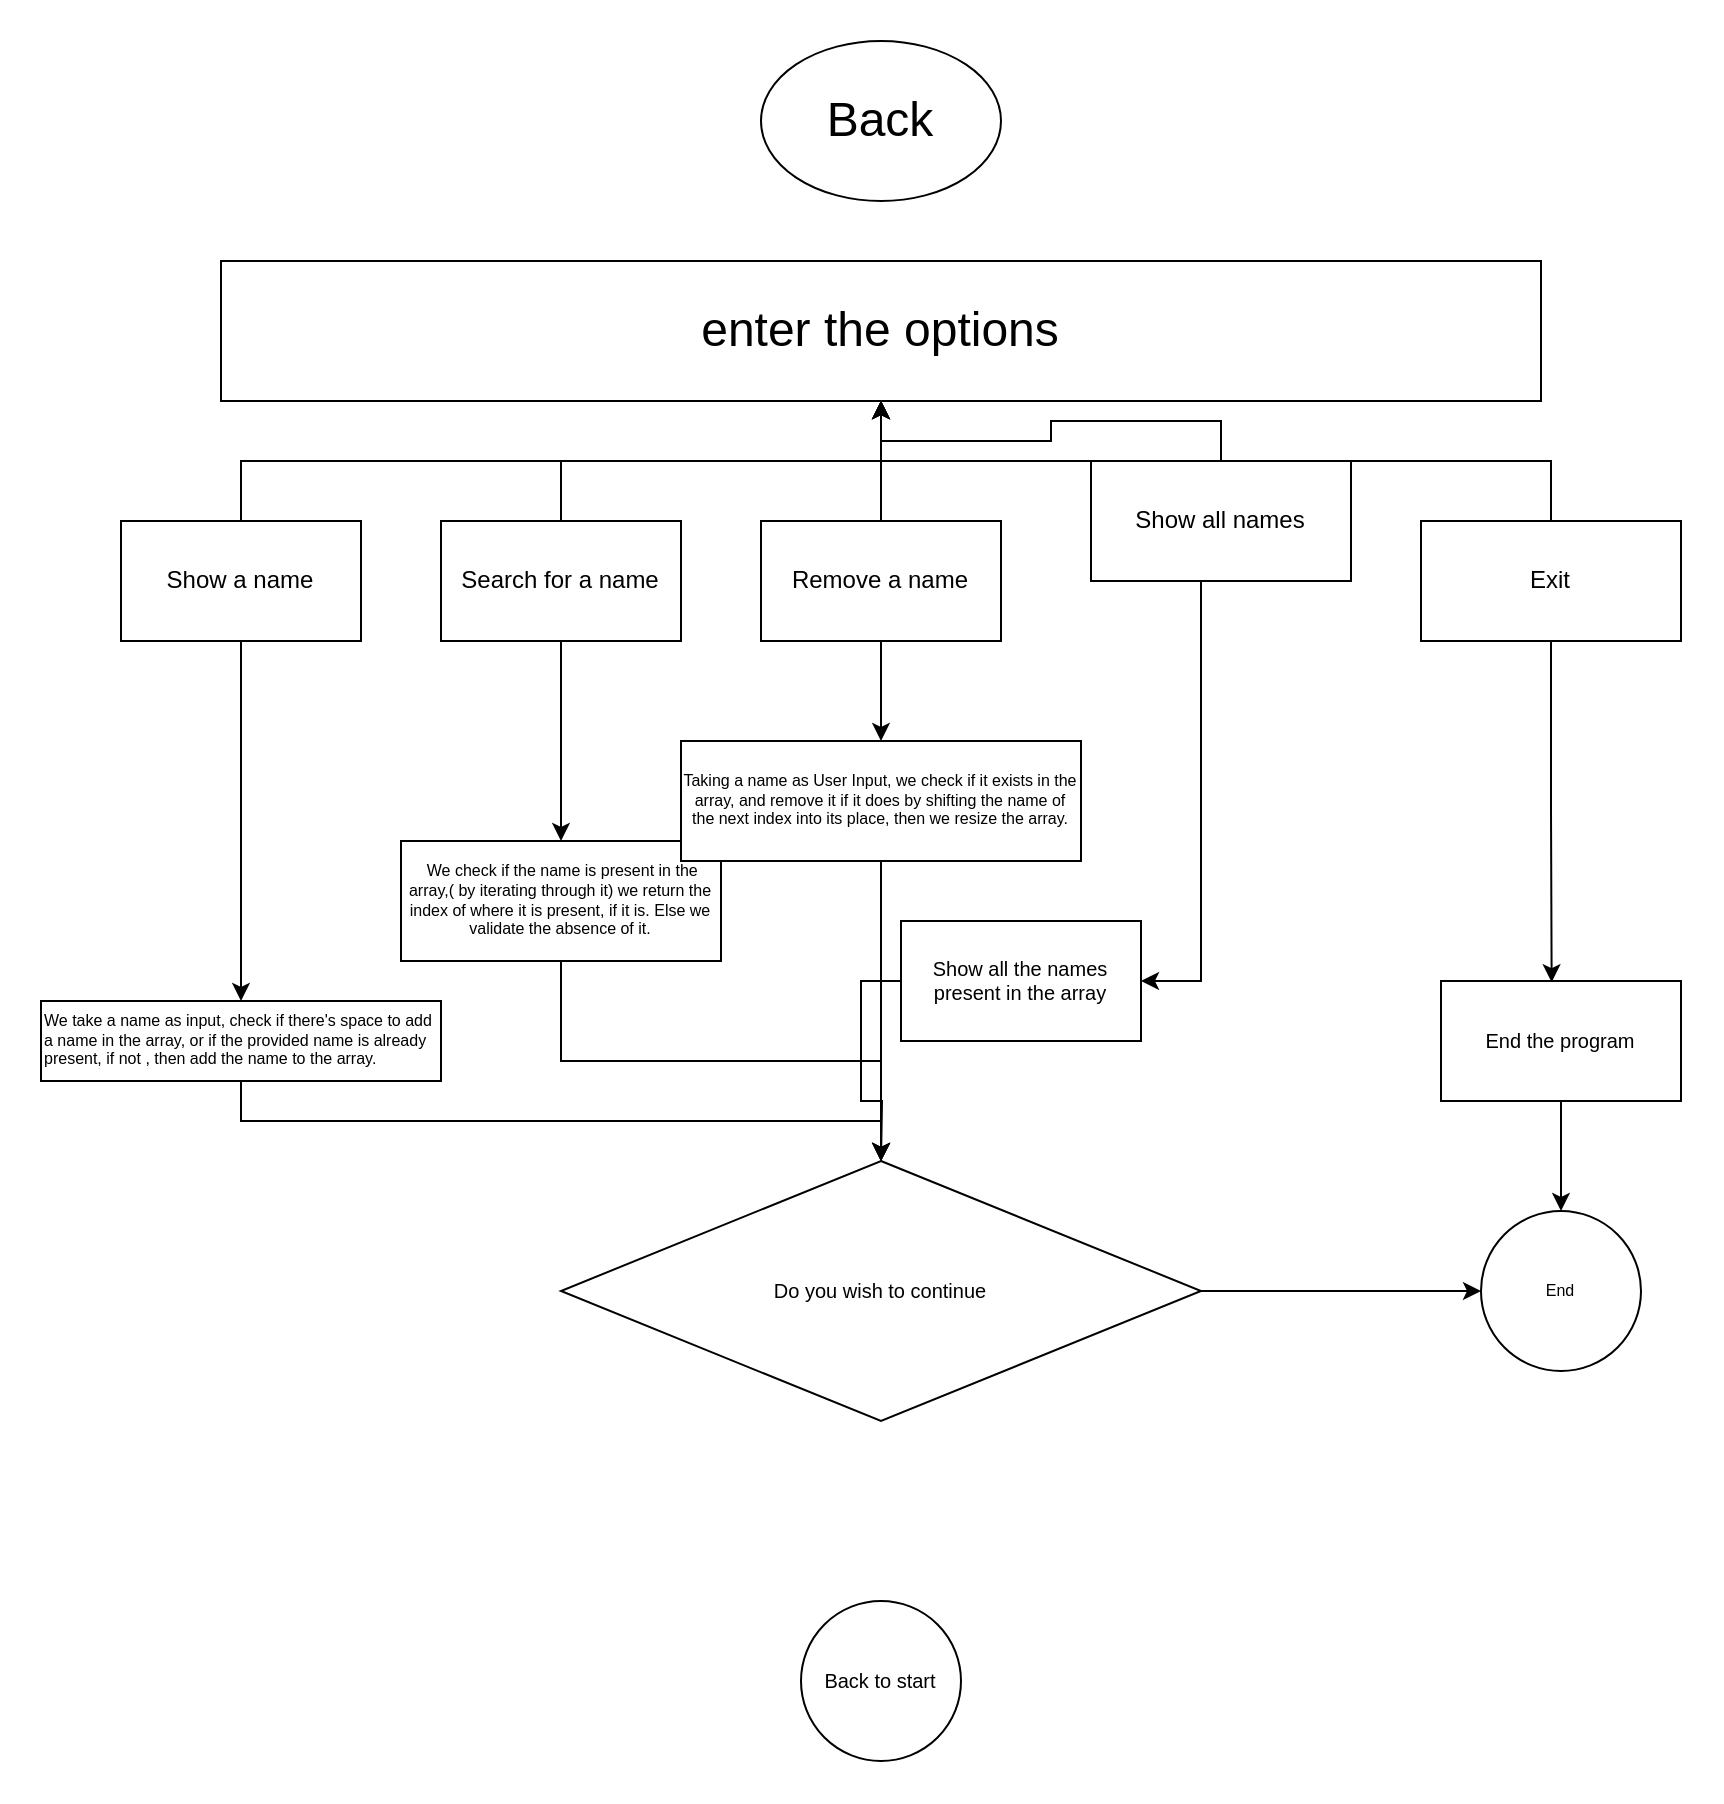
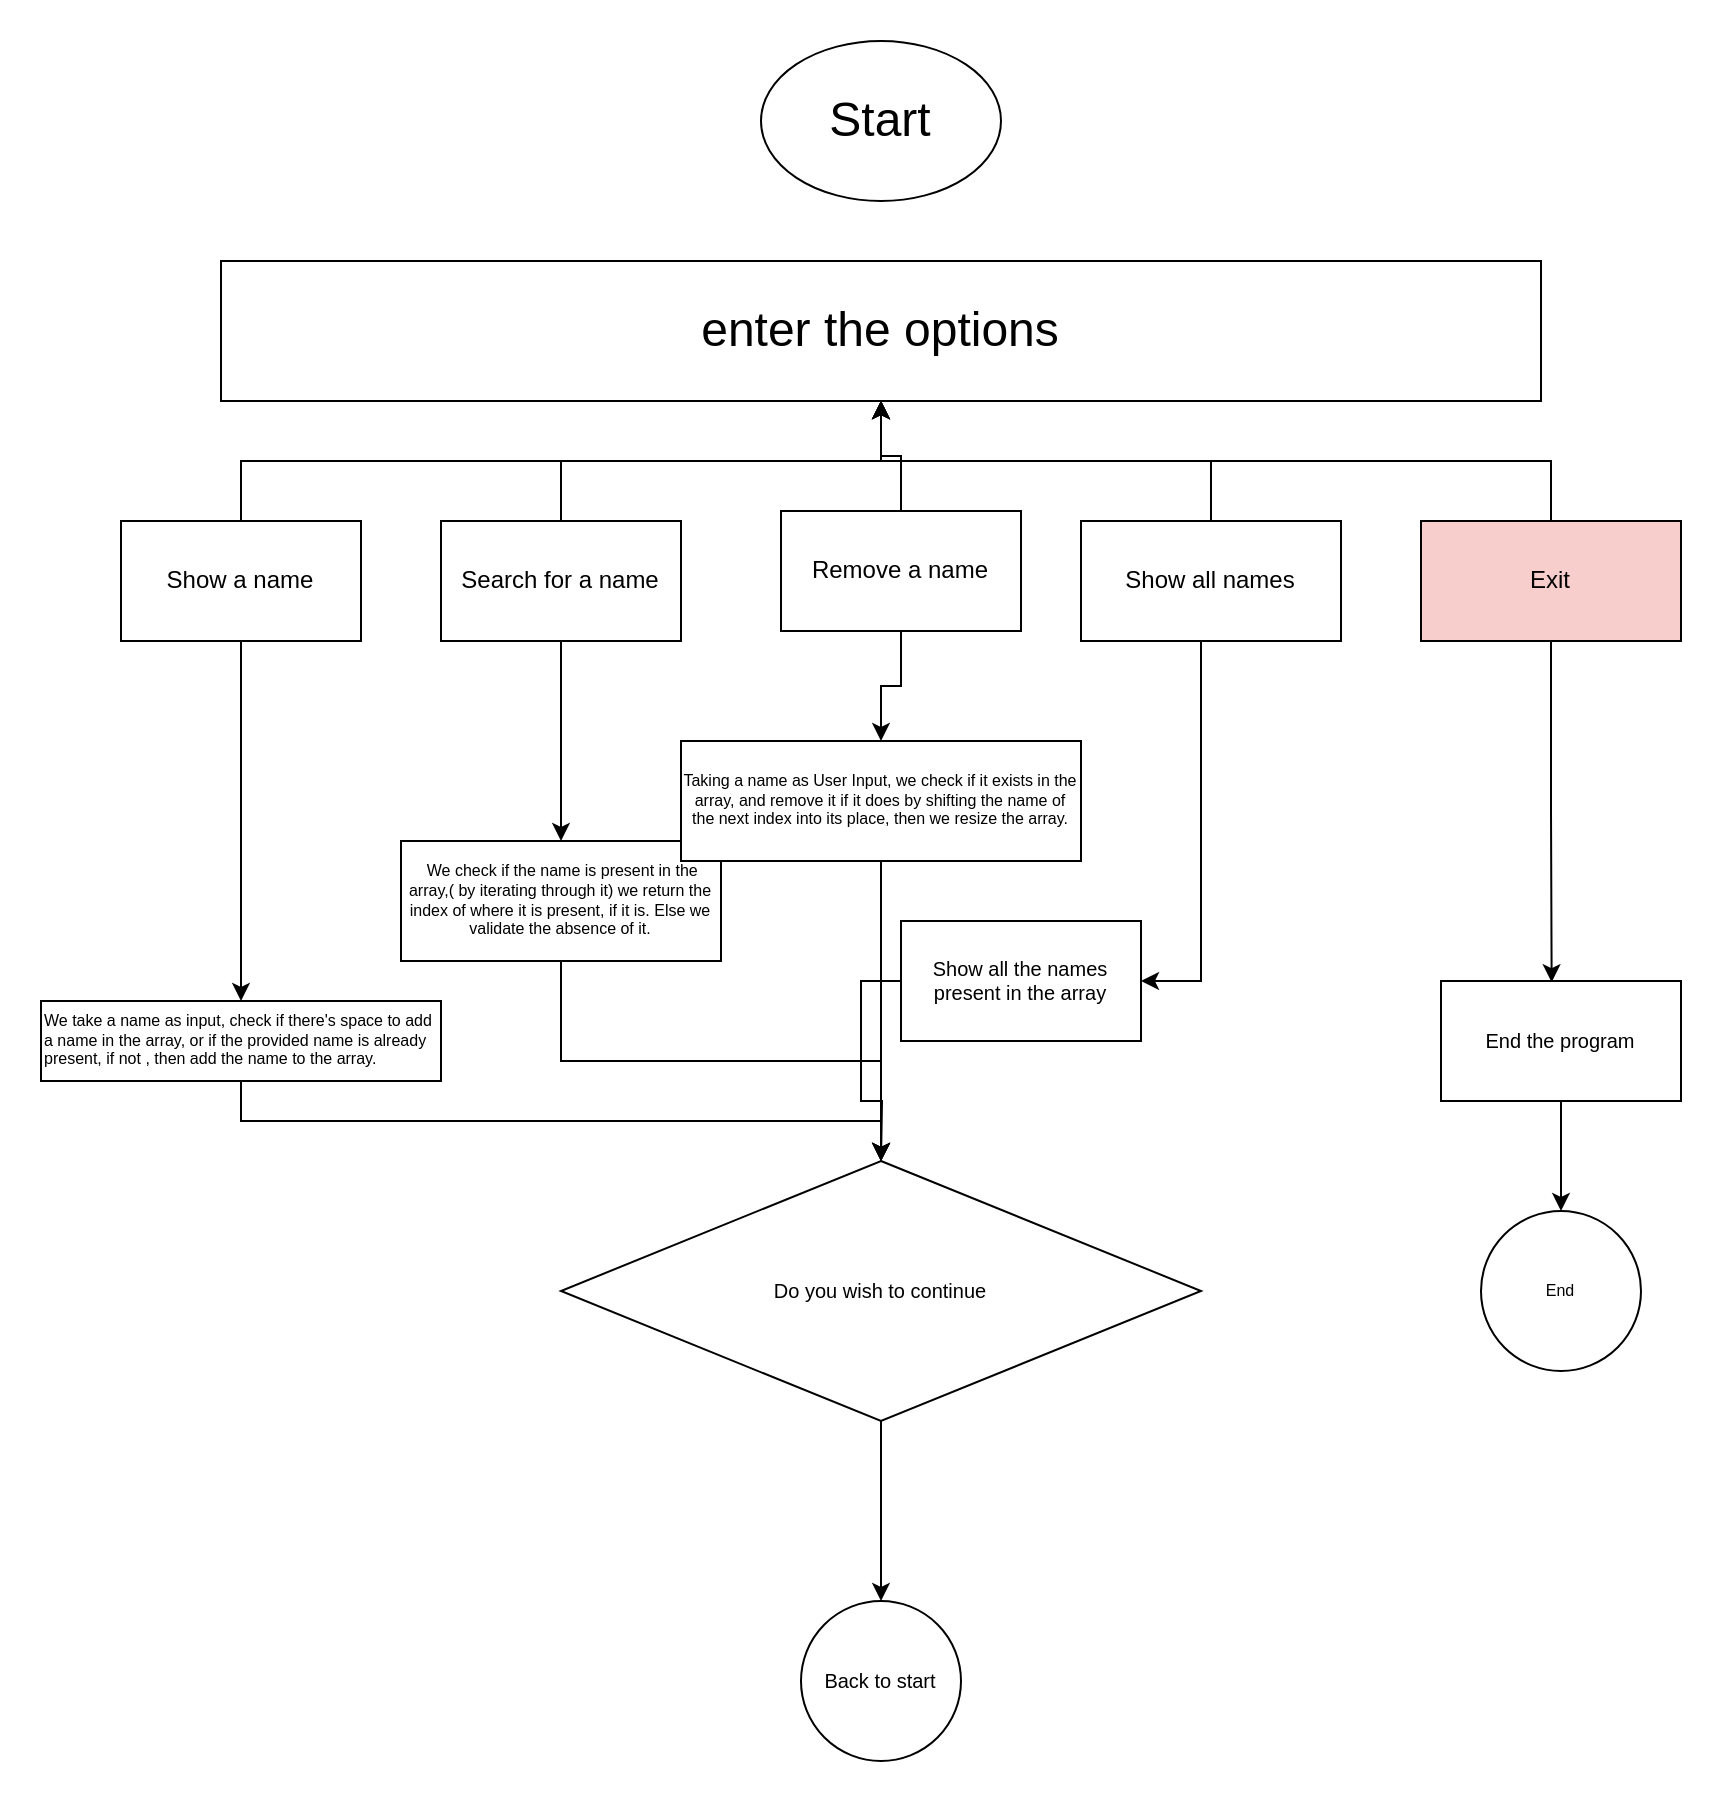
node "Back": label "Back" -> "Start"
node "Show all names": moved (1221, 521) -> (1211, 581)
node "Remove a name": moved (881, 581) -> (901, 571)
node "Exit": fillcolor #ffffff -> #f8cecc
edge "Do you wish to continue" -> "End": now "Do you wish to continue" -> "Back to start"
